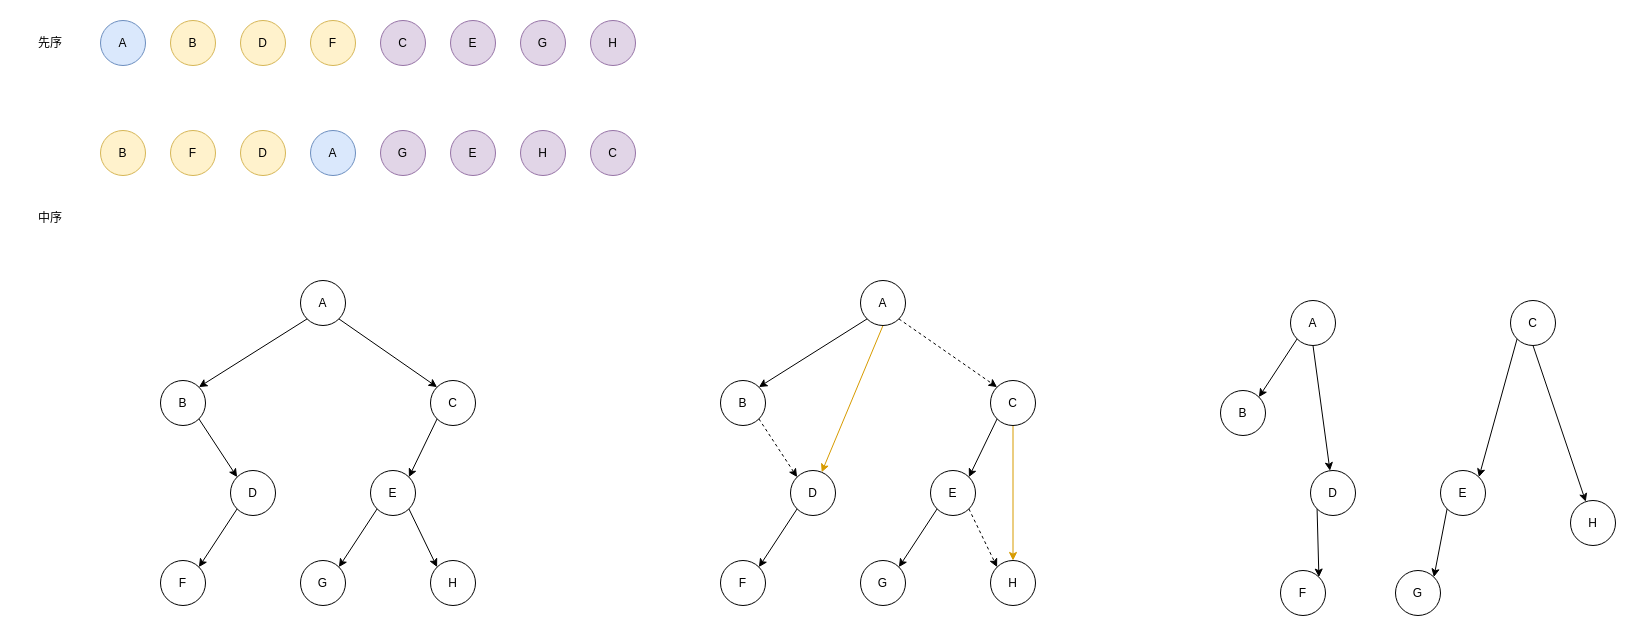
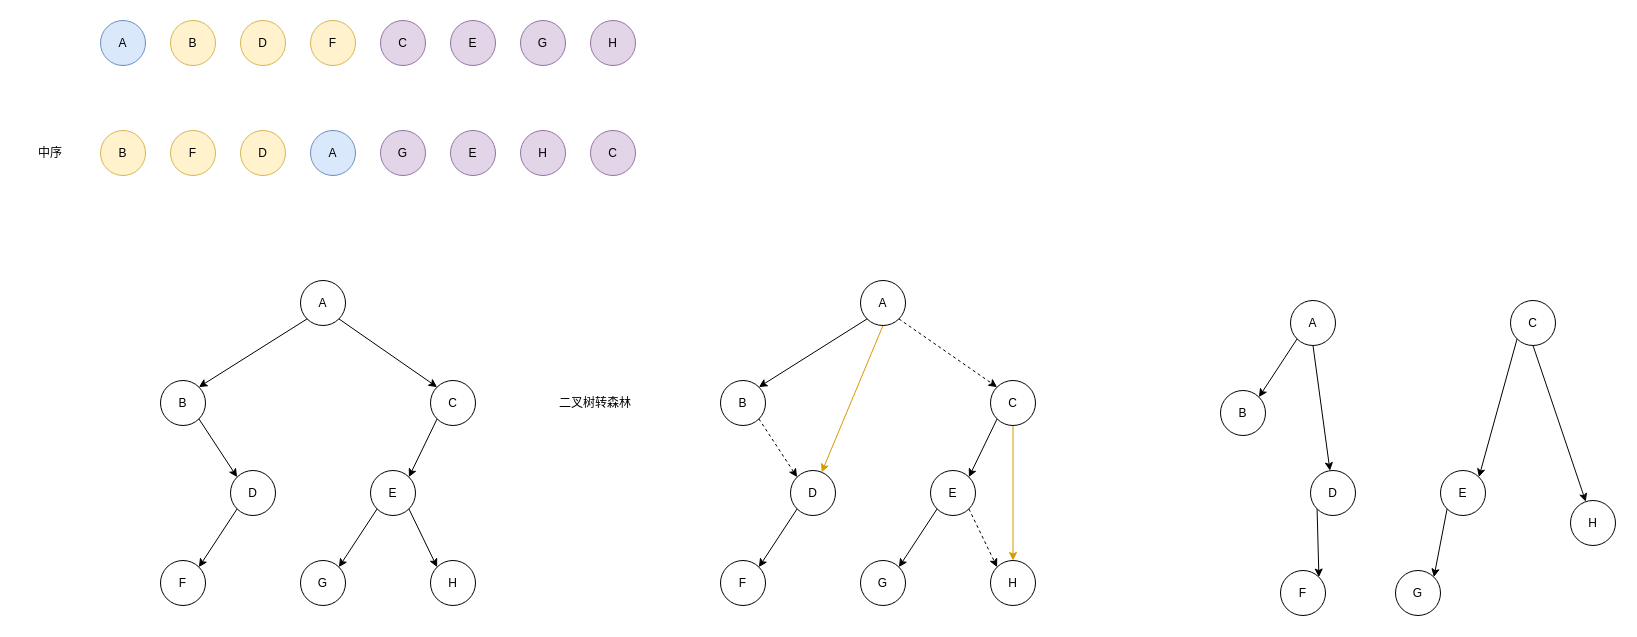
node "先序": removed
node "中序": moved (51, 218) -> (51, 153)
node "二叉树转森林": added
